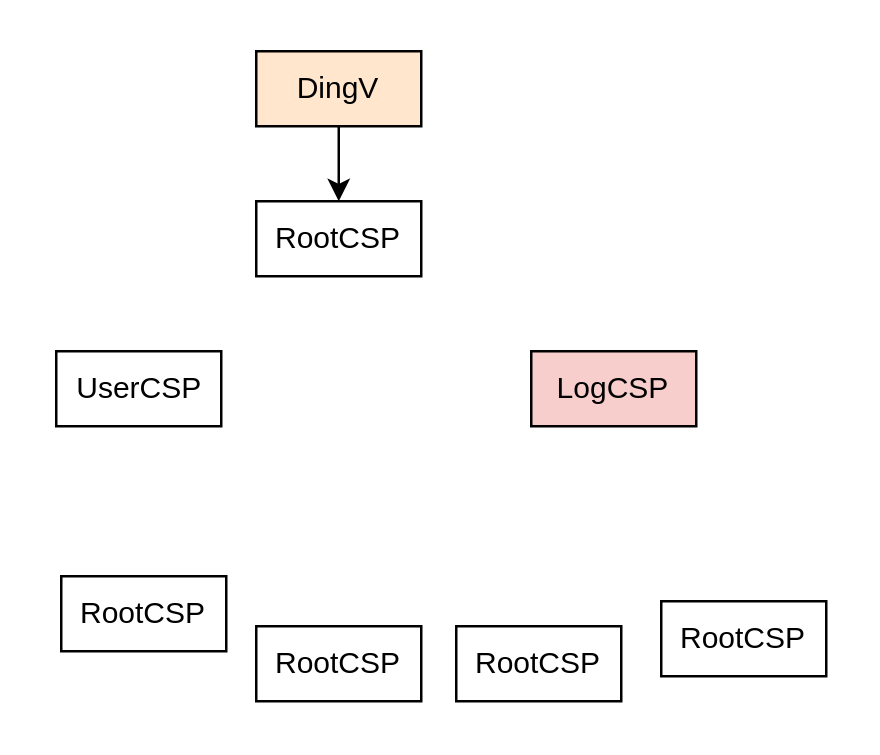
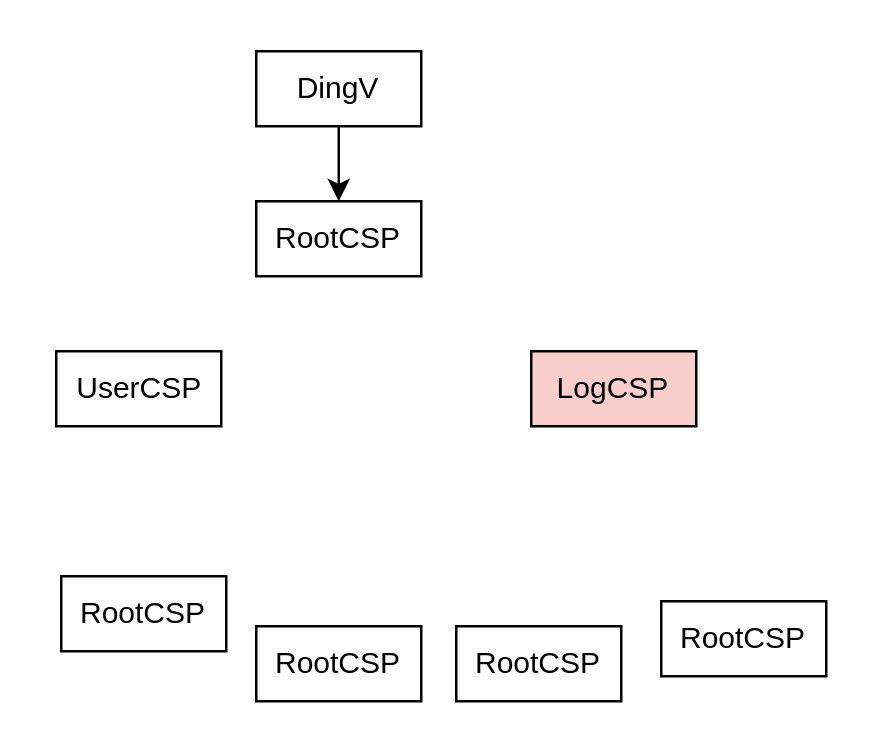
node "DingV": fillcolor #ffe6cc -> #ffffff
